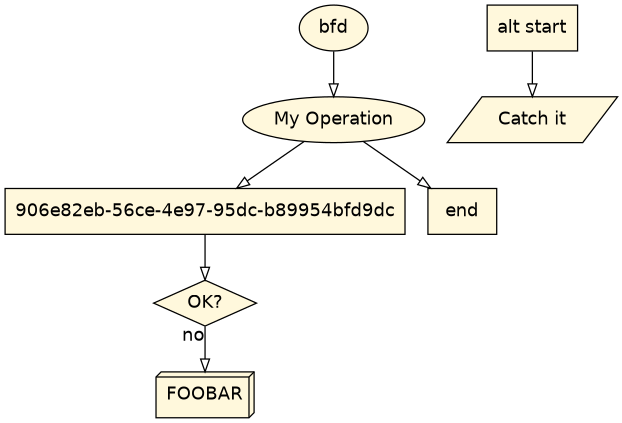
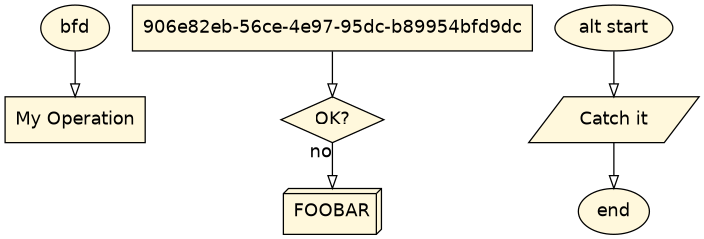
node "alt start": shape box -> ellipse
node "My Operation": shape ellipse -> box
edge "My Operation" -> "906e82eb-56ce-4e97-95dc-b89954bfd9dc": removed
edge "My Operation" -> "end": now "Catch it" -> "end"
node "end": shape box -> ellipse
